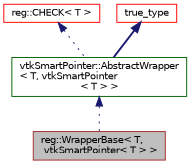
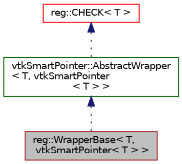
node "true_type": removed
